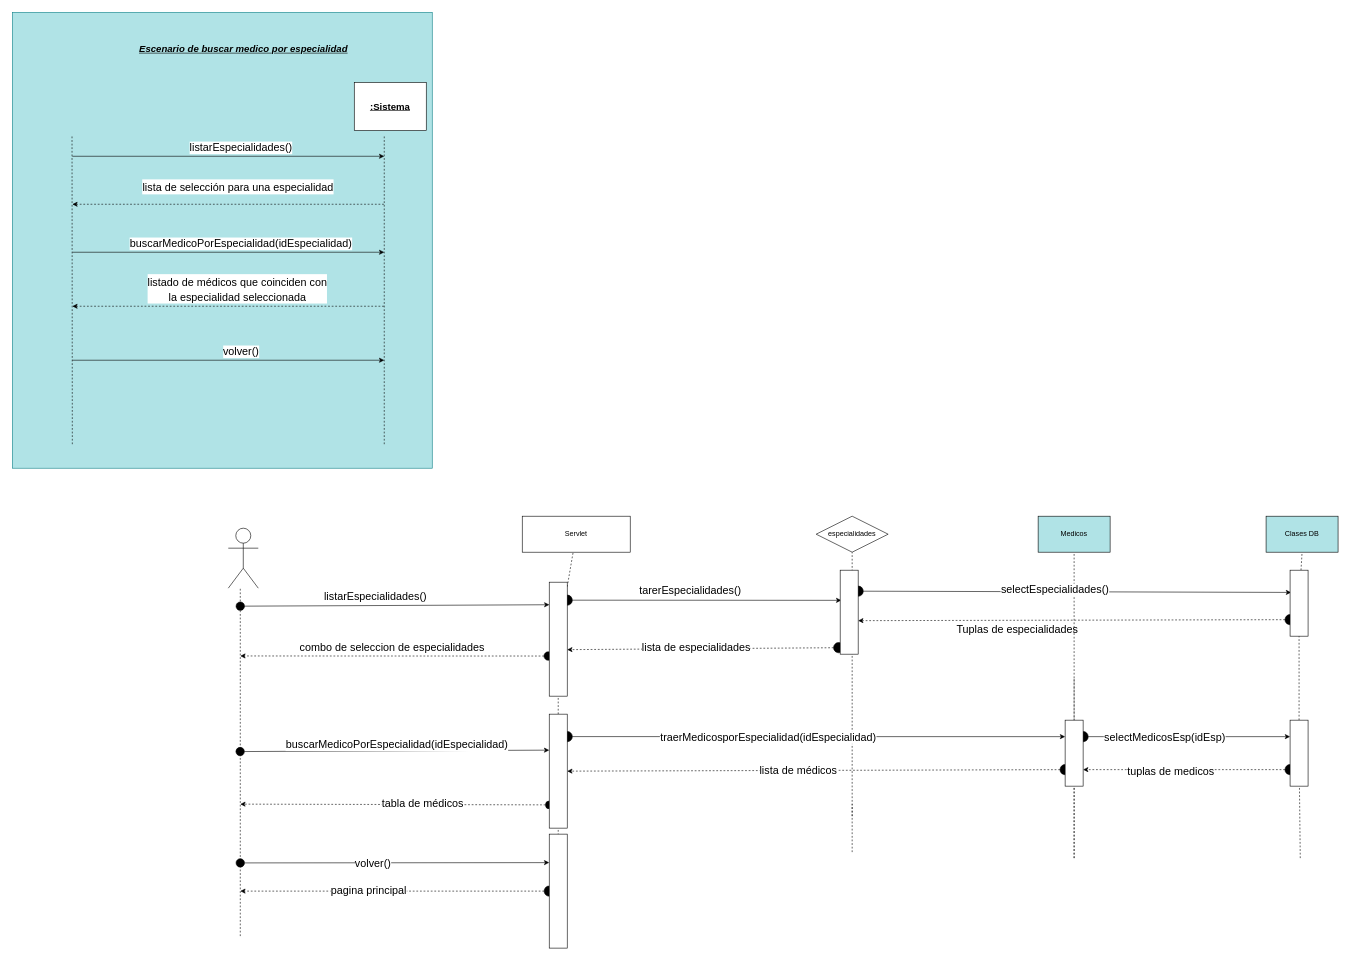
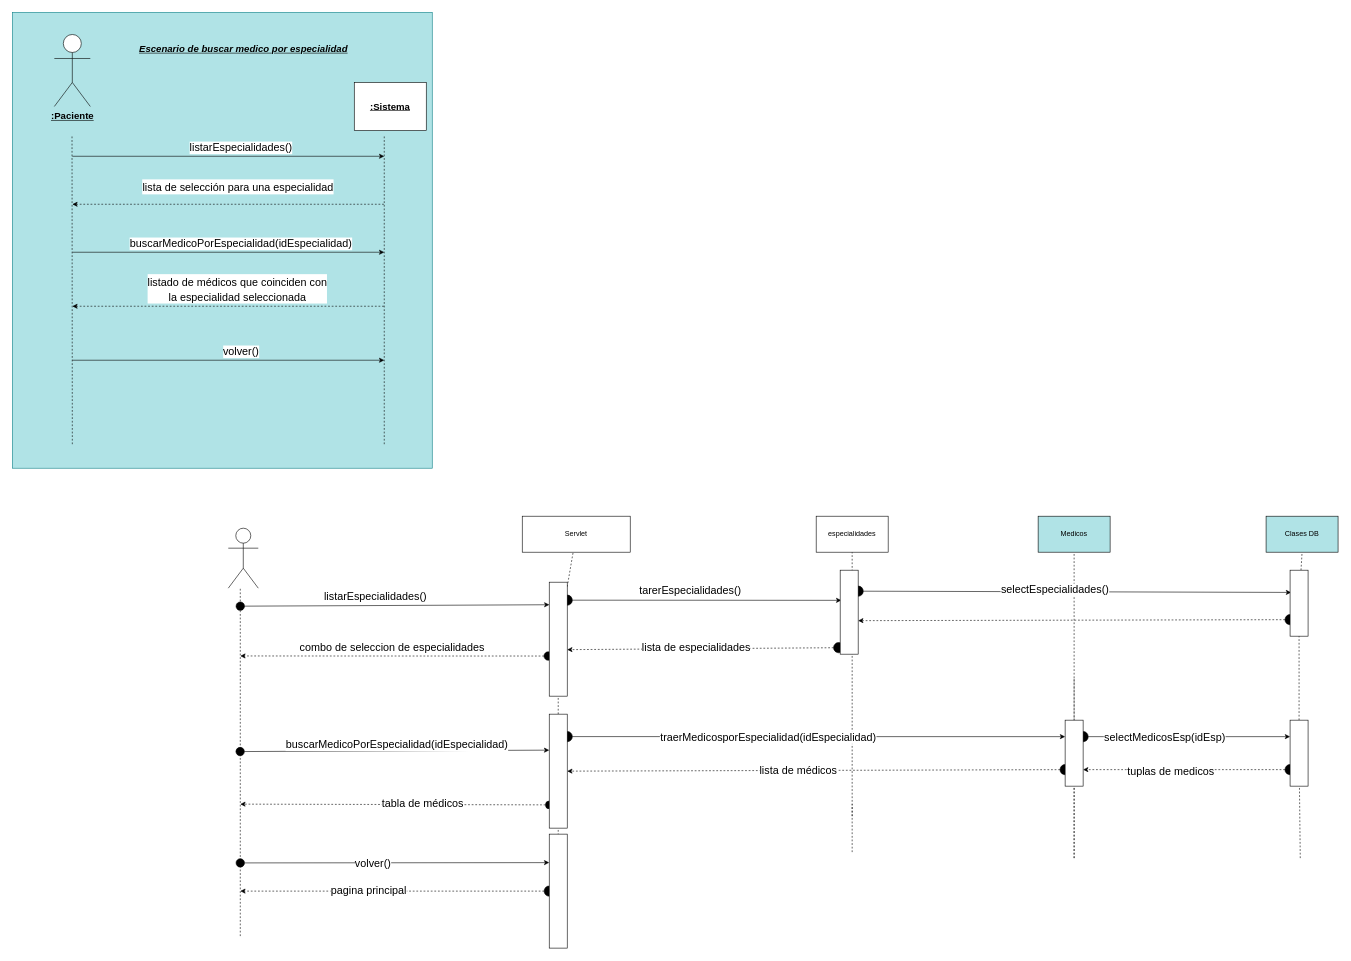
node ":Paciente": added
node "especialidades": shape diamond -> rectangle
node "Tuplas de especialidades": removed
